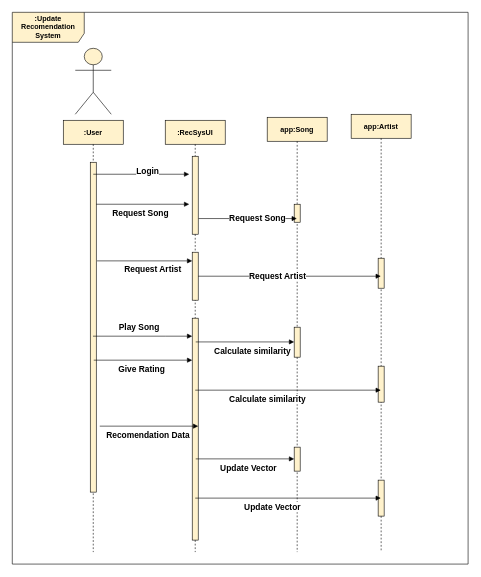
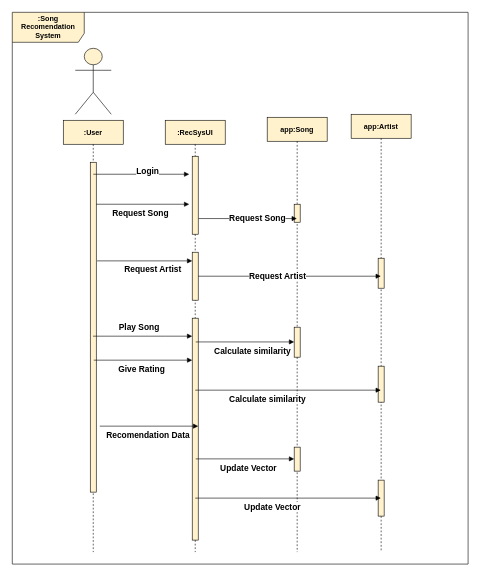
node ":Update Recomendation System": label ":Update Recomendation System" -> ":Song Recomendation System"
